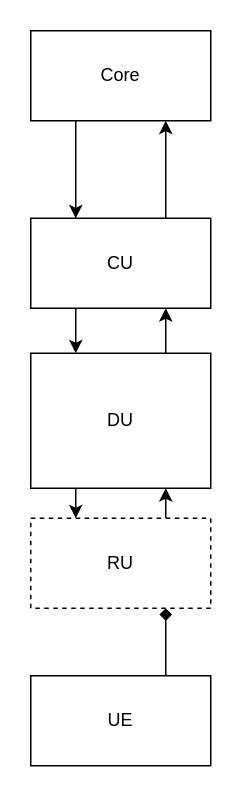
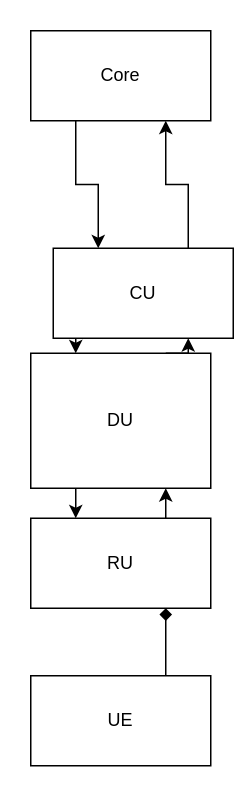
node "CU": moved (121, 263) -> (143, 293)
node "RU": style dashed -> solid
